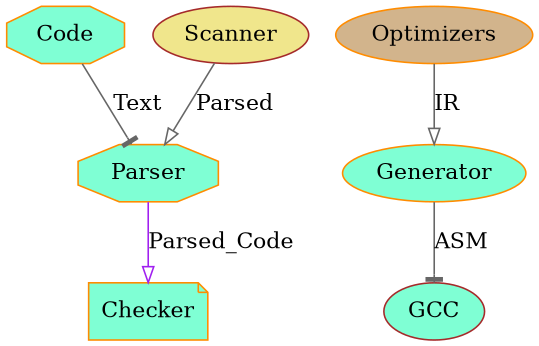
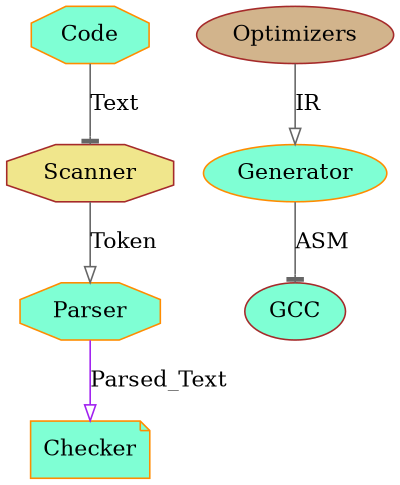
node "Scanner": shape ellipse -> octagon
node "Optimizers": color darkorange -> brown
edge "Code" -> "Parser": now "Code" -> "Scanner"
edge "Scanner" -> "Parser": label "Parsed" -> "Token"
edge "Parser" -> "Checker": label "Parsed_Code" -> "Parsed_Text"
